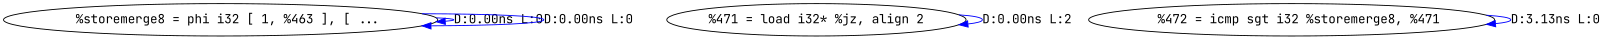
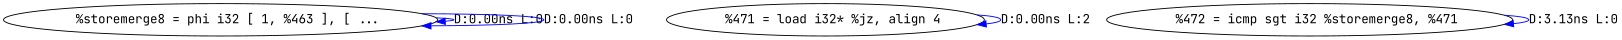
node "%471 = load i32* %jz, align 2": label "%471 = load i32* %jz, align 2" -> "%471 = load i32* %jz, align 4"
